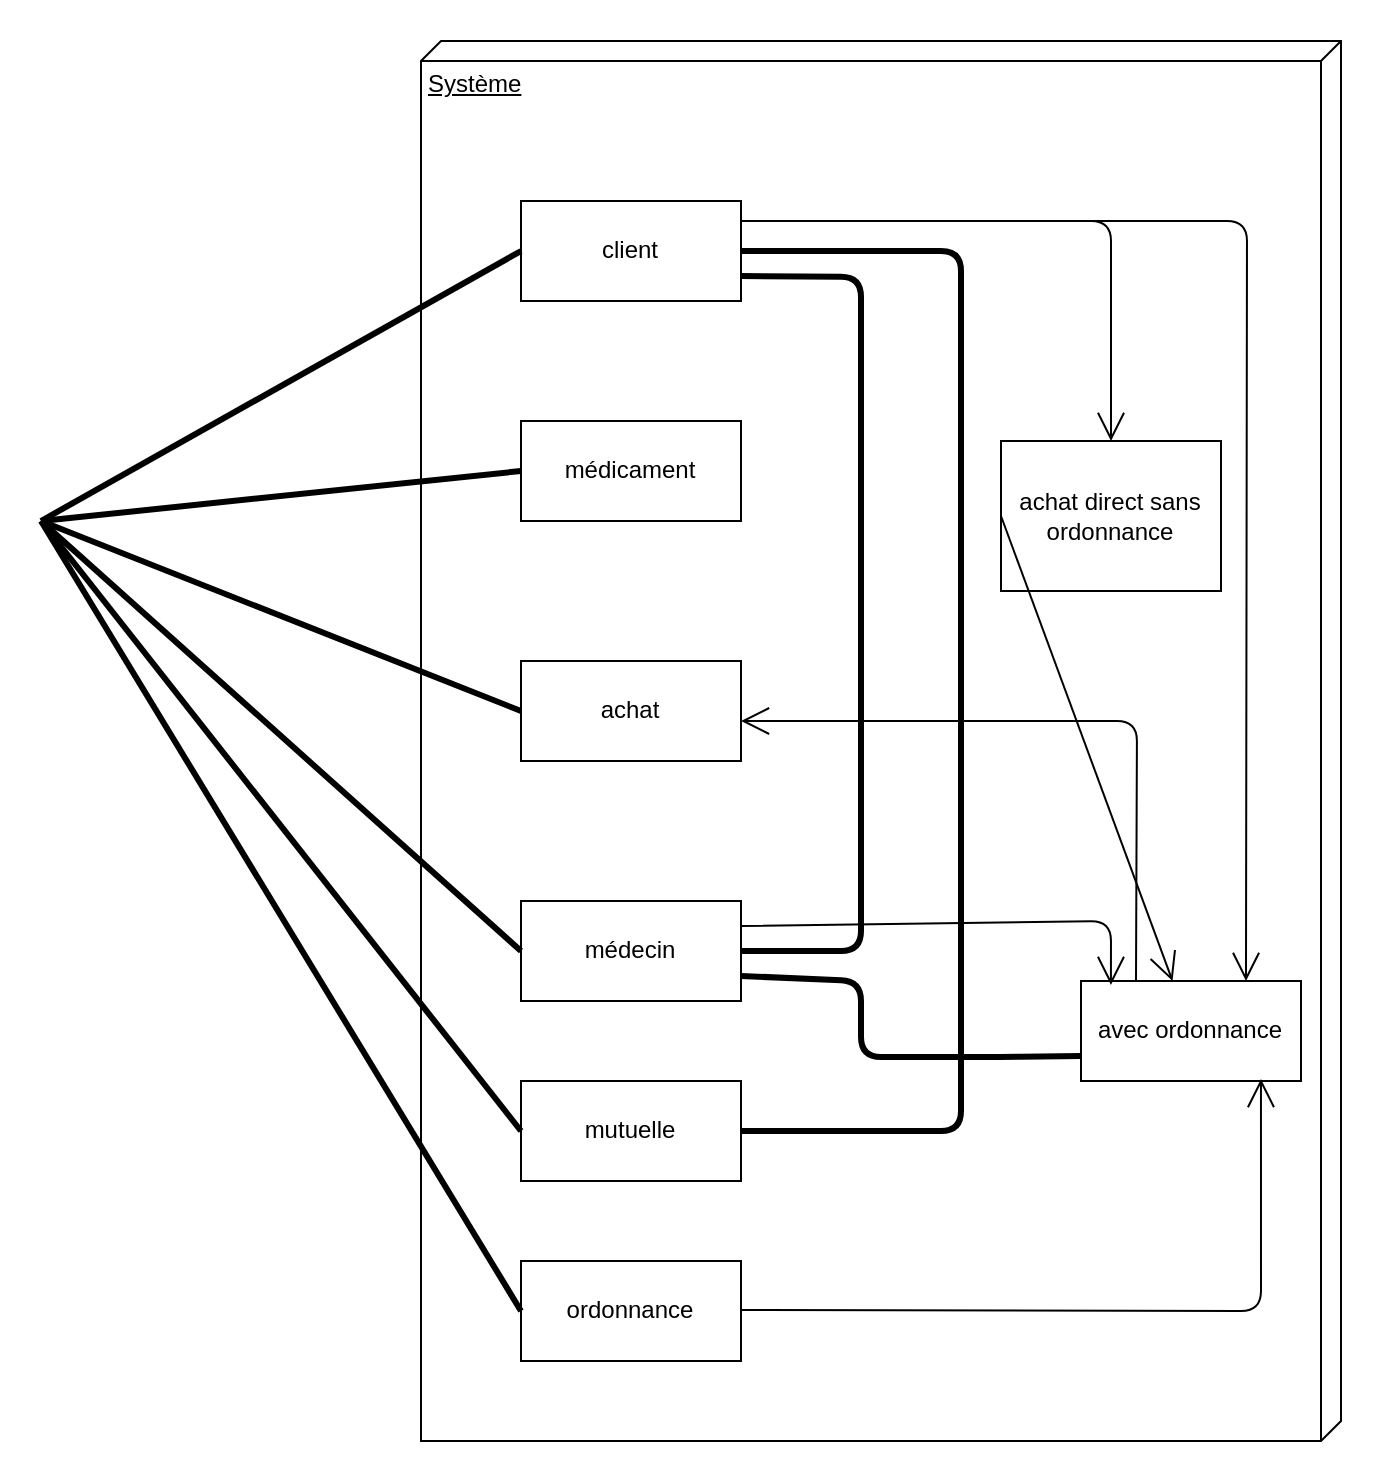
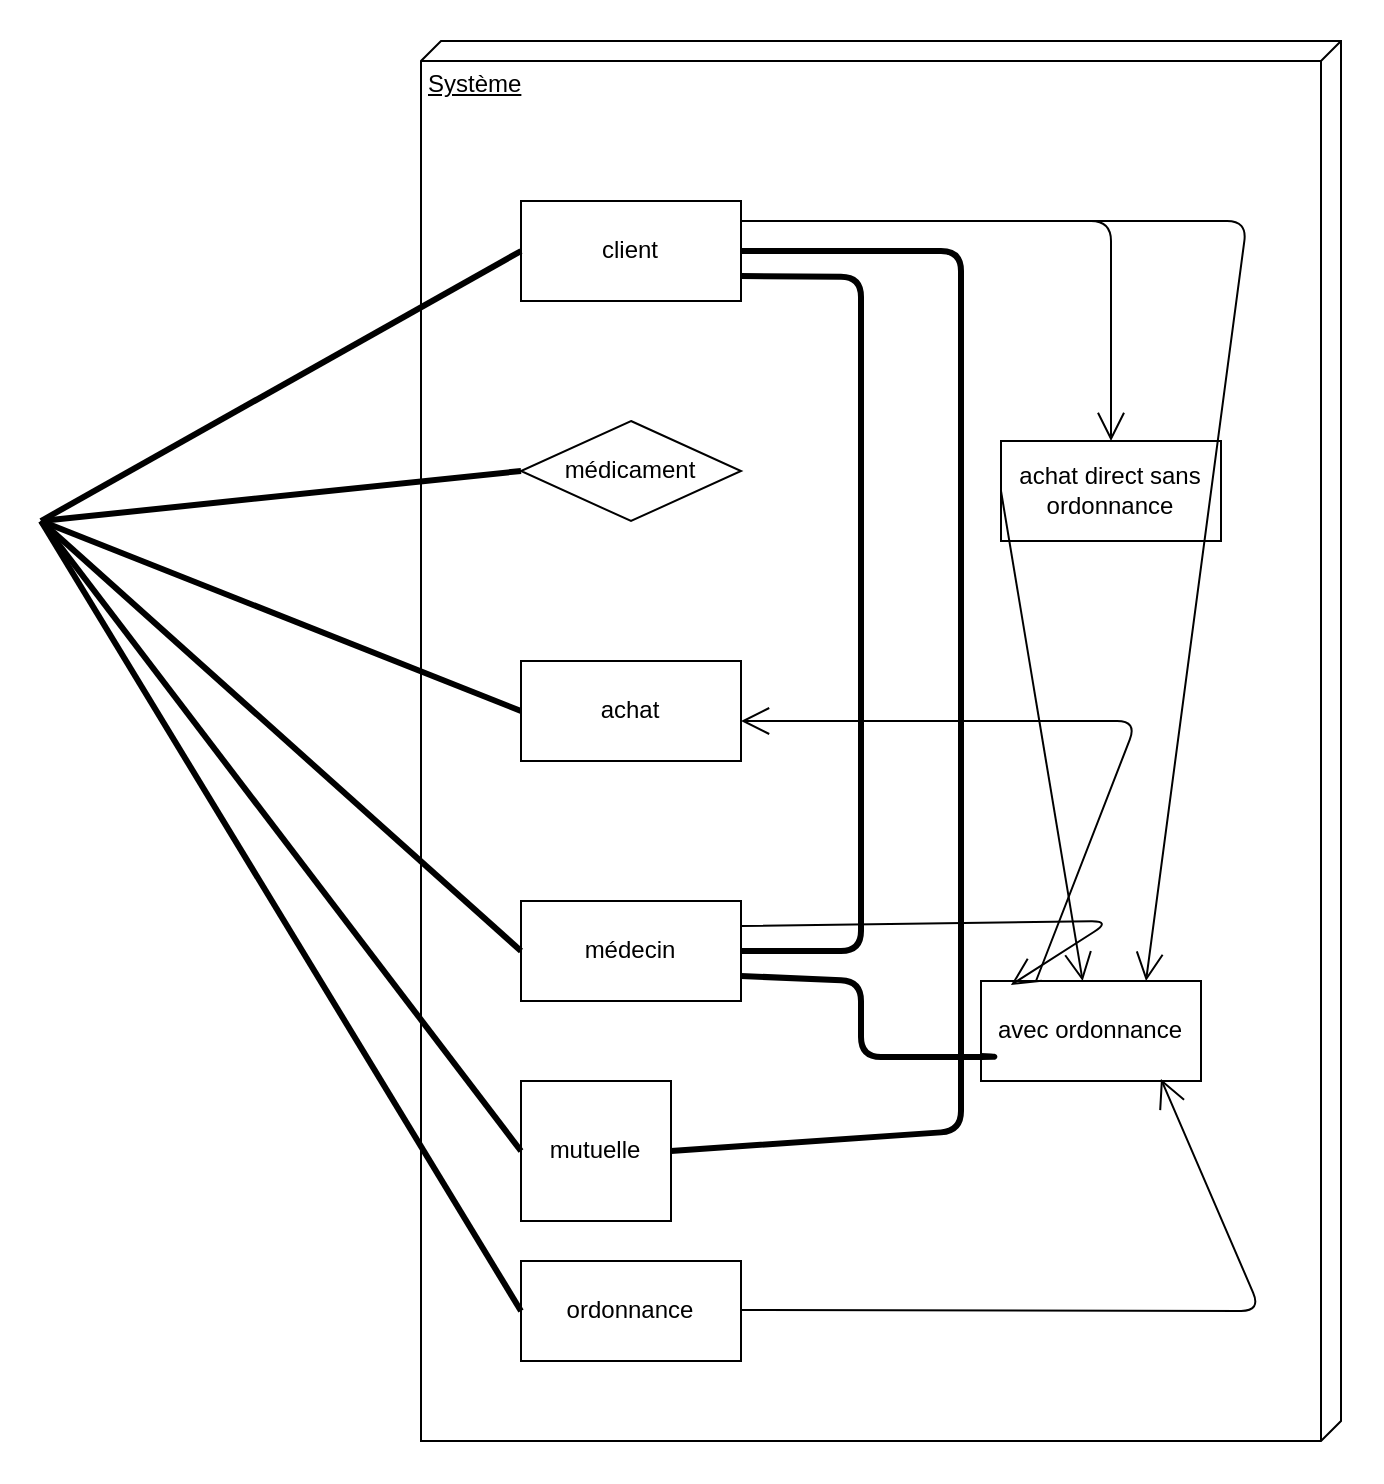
node "médicament": shape rectangle -> diamond
node "achat direct sans ordonnance": size 220x150 -> 220x100
node "avec ordonnance": moved (1191, 1031) -> (1091, 1031)
node "mutuelle": size 220x100 -> 150x140
